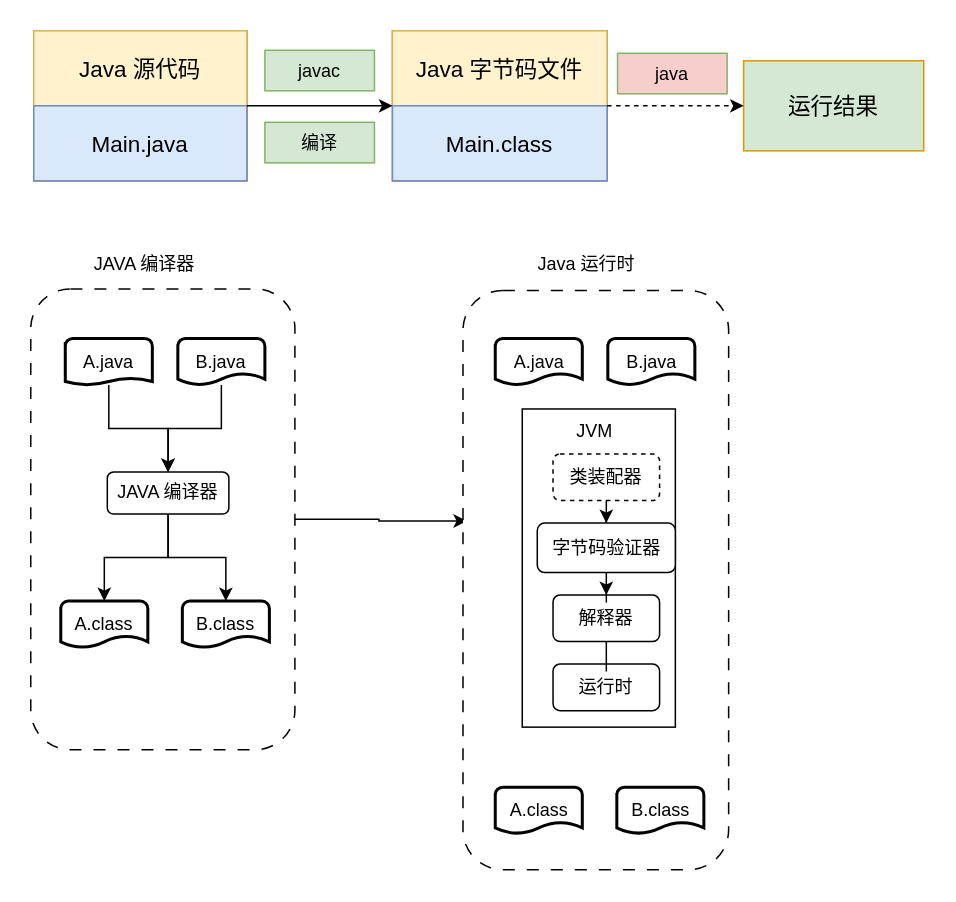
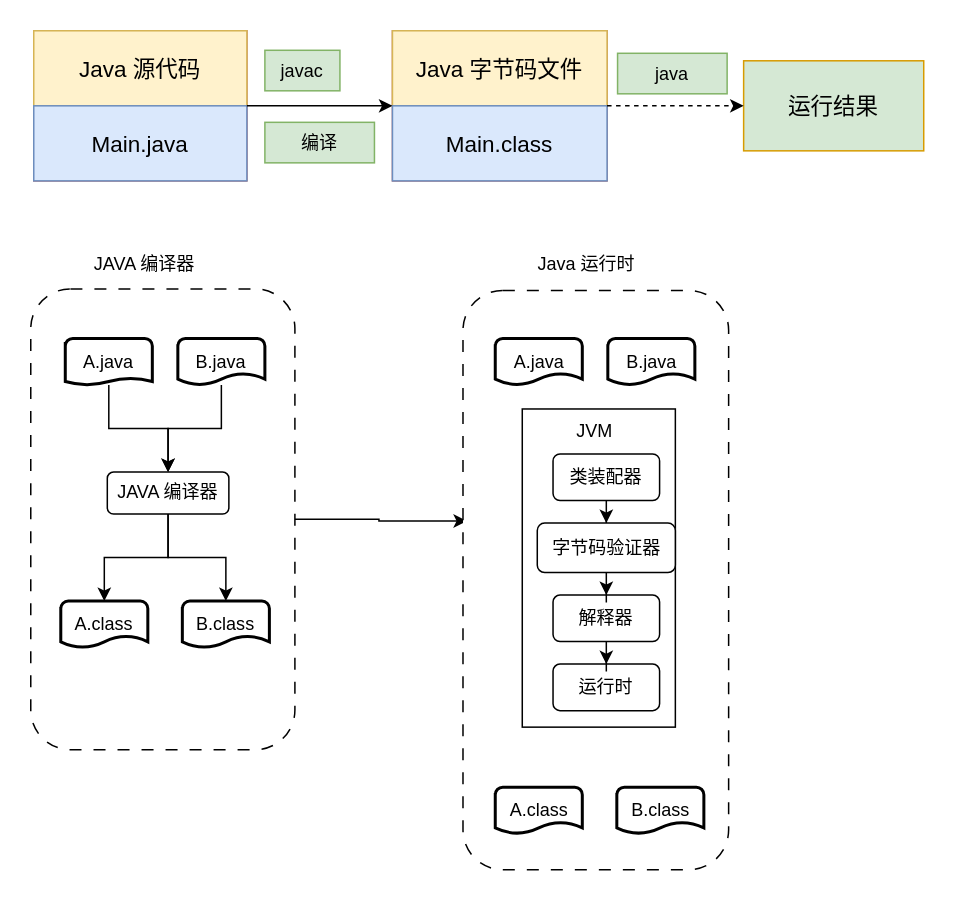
node "javac": size 110x41 -> 75x41
node "java": fillcolor #f8cecc -> #d5e8d4
node "类装配器": style dashed -> solid
edge "解释器" -- "运行时": arrowhead none -> classic
